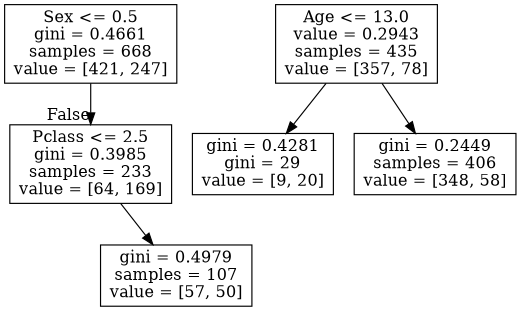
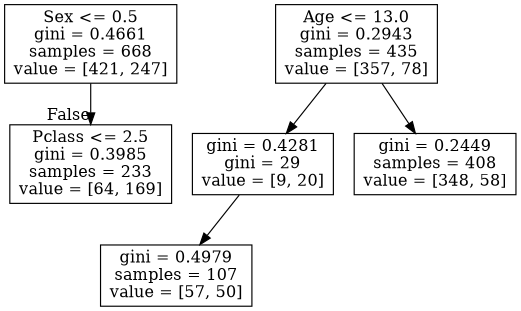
node "Age <= 13.0 value = 0.2943 samples = 435 value = [357, 78]": label "Age <= 13.0 value = 0.2943 samples = 435 value = [357, 78]" -> "Age <= 13.0 gini = 0.2943 samples = 435 value = [357, 78]"
node "gini = 0.2449 samples = 406 value = [348, 58]": label "gini = 0.2449 samples = 406 value = [348, 58]" -> "gini = 0.2449 samples = 408 value = [348, 58]"
edge "Pclass <= 2.5 gini = 0.3985 samples = 233 value = [64, 169]" -> "gini = 0.4979 samples = 107 value = [57, 50]": now "gini = 0.4281 gini = 29 value = [9, 20]" -> "gini = 0.4979 samples = 107 value = [57, 50]"
